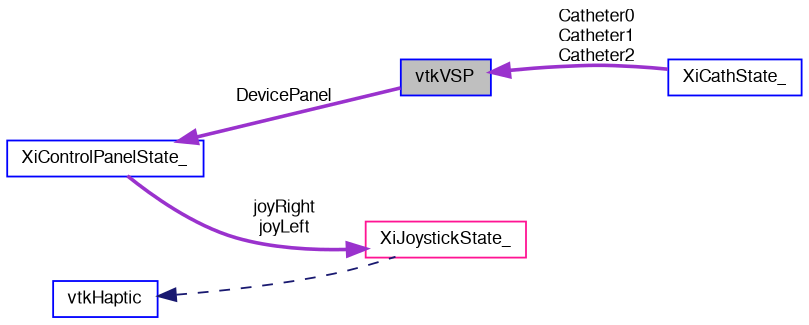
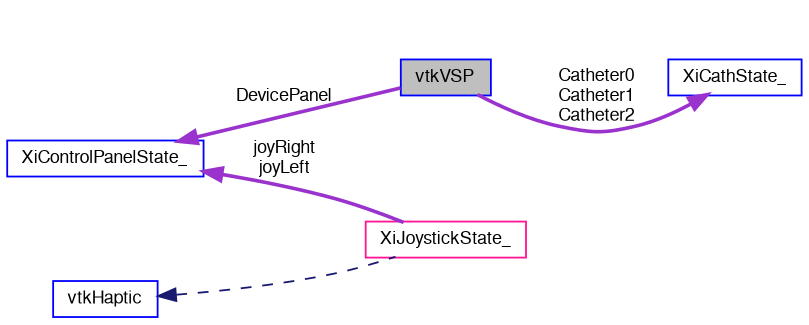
edge "XiCathState_" -> "vtkVSP": reversed
edge "XiControlPanelState_" -> "XiJoystickState_": reversed
